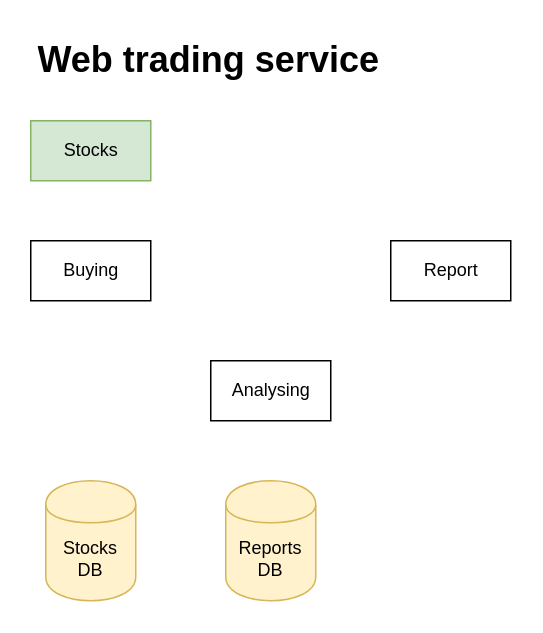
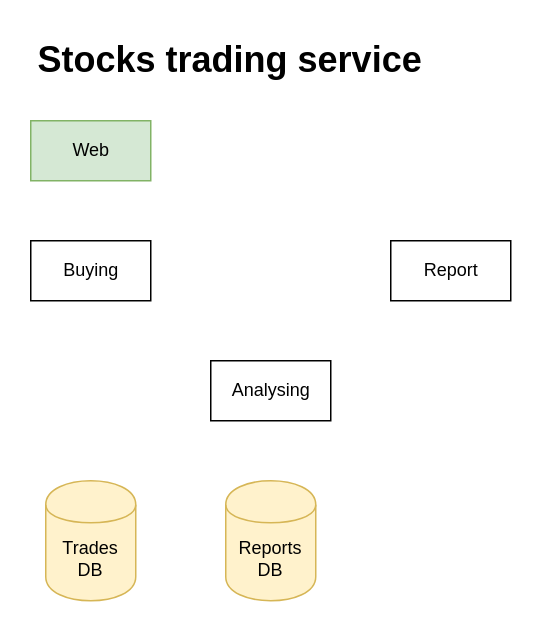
node "Web trading service": label "Web trading service" -> "Stocks trading service"
node "Stocks": label "Stocks" -> "Web"
node "Stocks DB": label "Stocks DB" -> "Trades DB"
